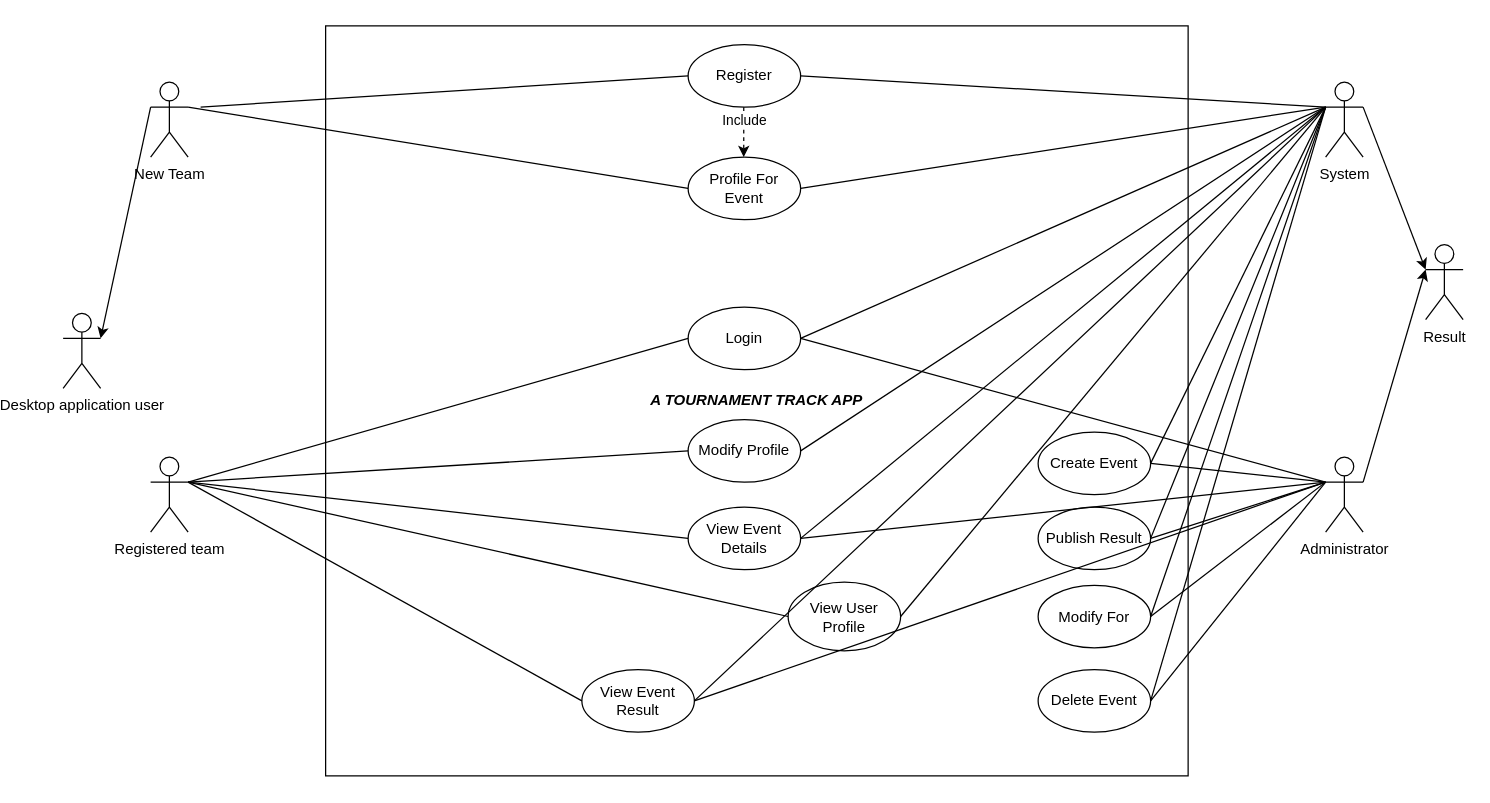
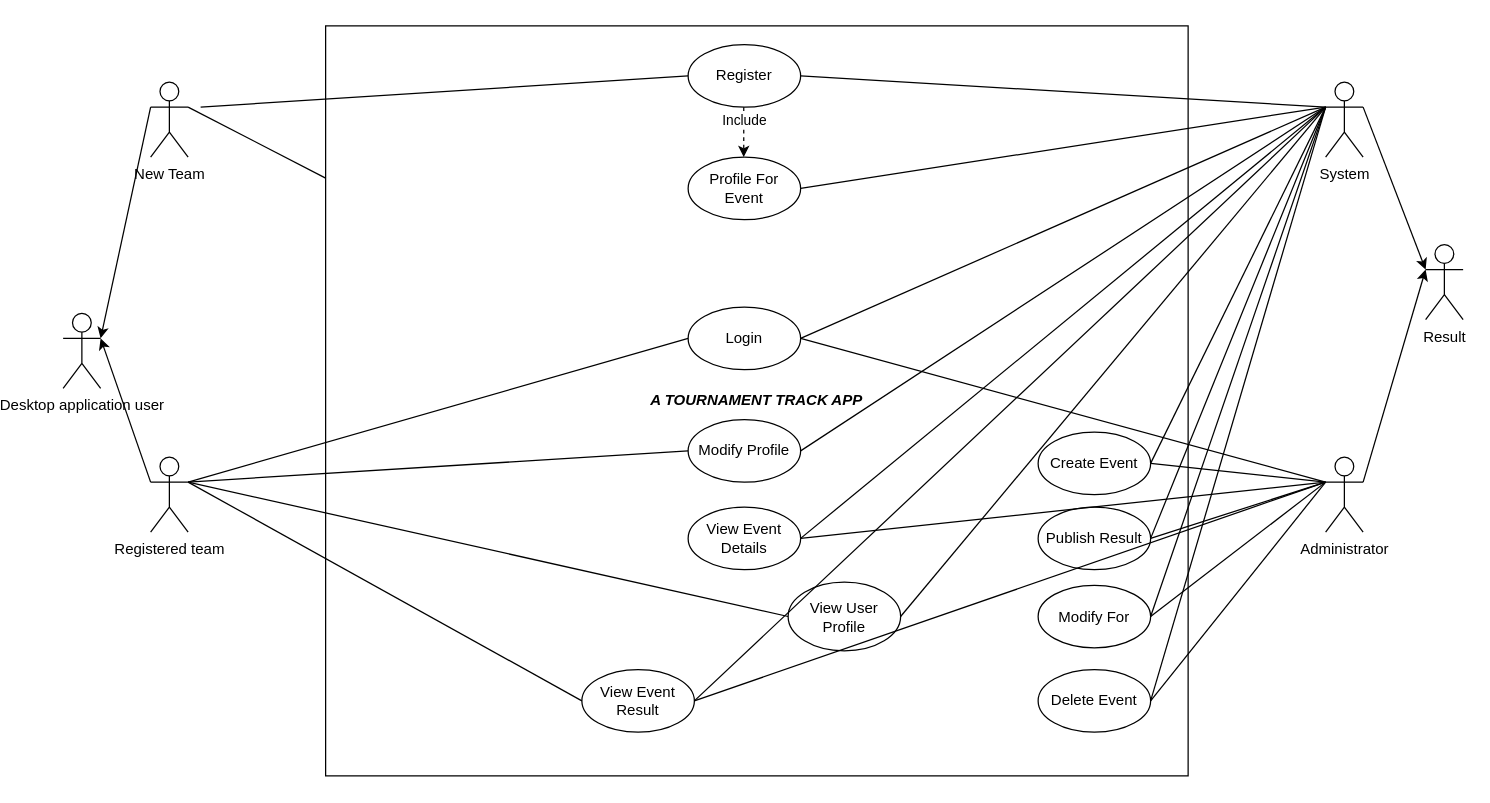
edge "New Team" -- "Profile For Event": now "New Team" -- "A TOURNAMENT TRACK APP"
edge "Registered team" -> "Desktop application user": added
edge "Registered team" -- "View Event Details": removed
